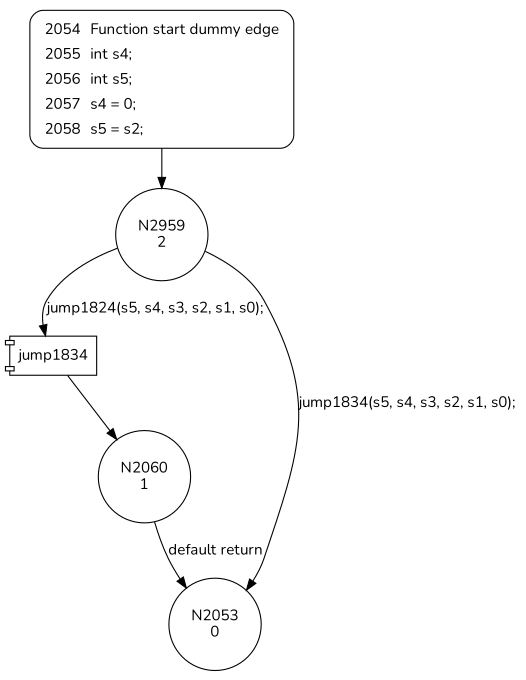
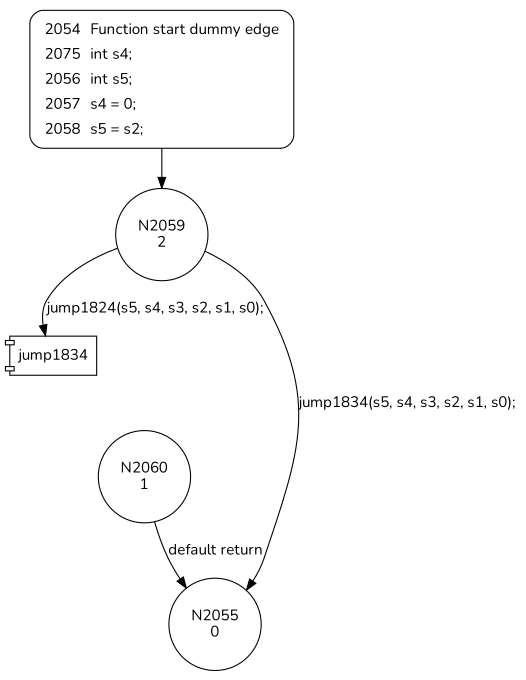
node "2054": text "2055" -> "2075"
node "N2959 2": label "N2959 2" -> "N2059 2"
edge "jump1834" -> "N2060 1": removed
node "N2053 0": label "N2053 0" -> "N2055 0"
